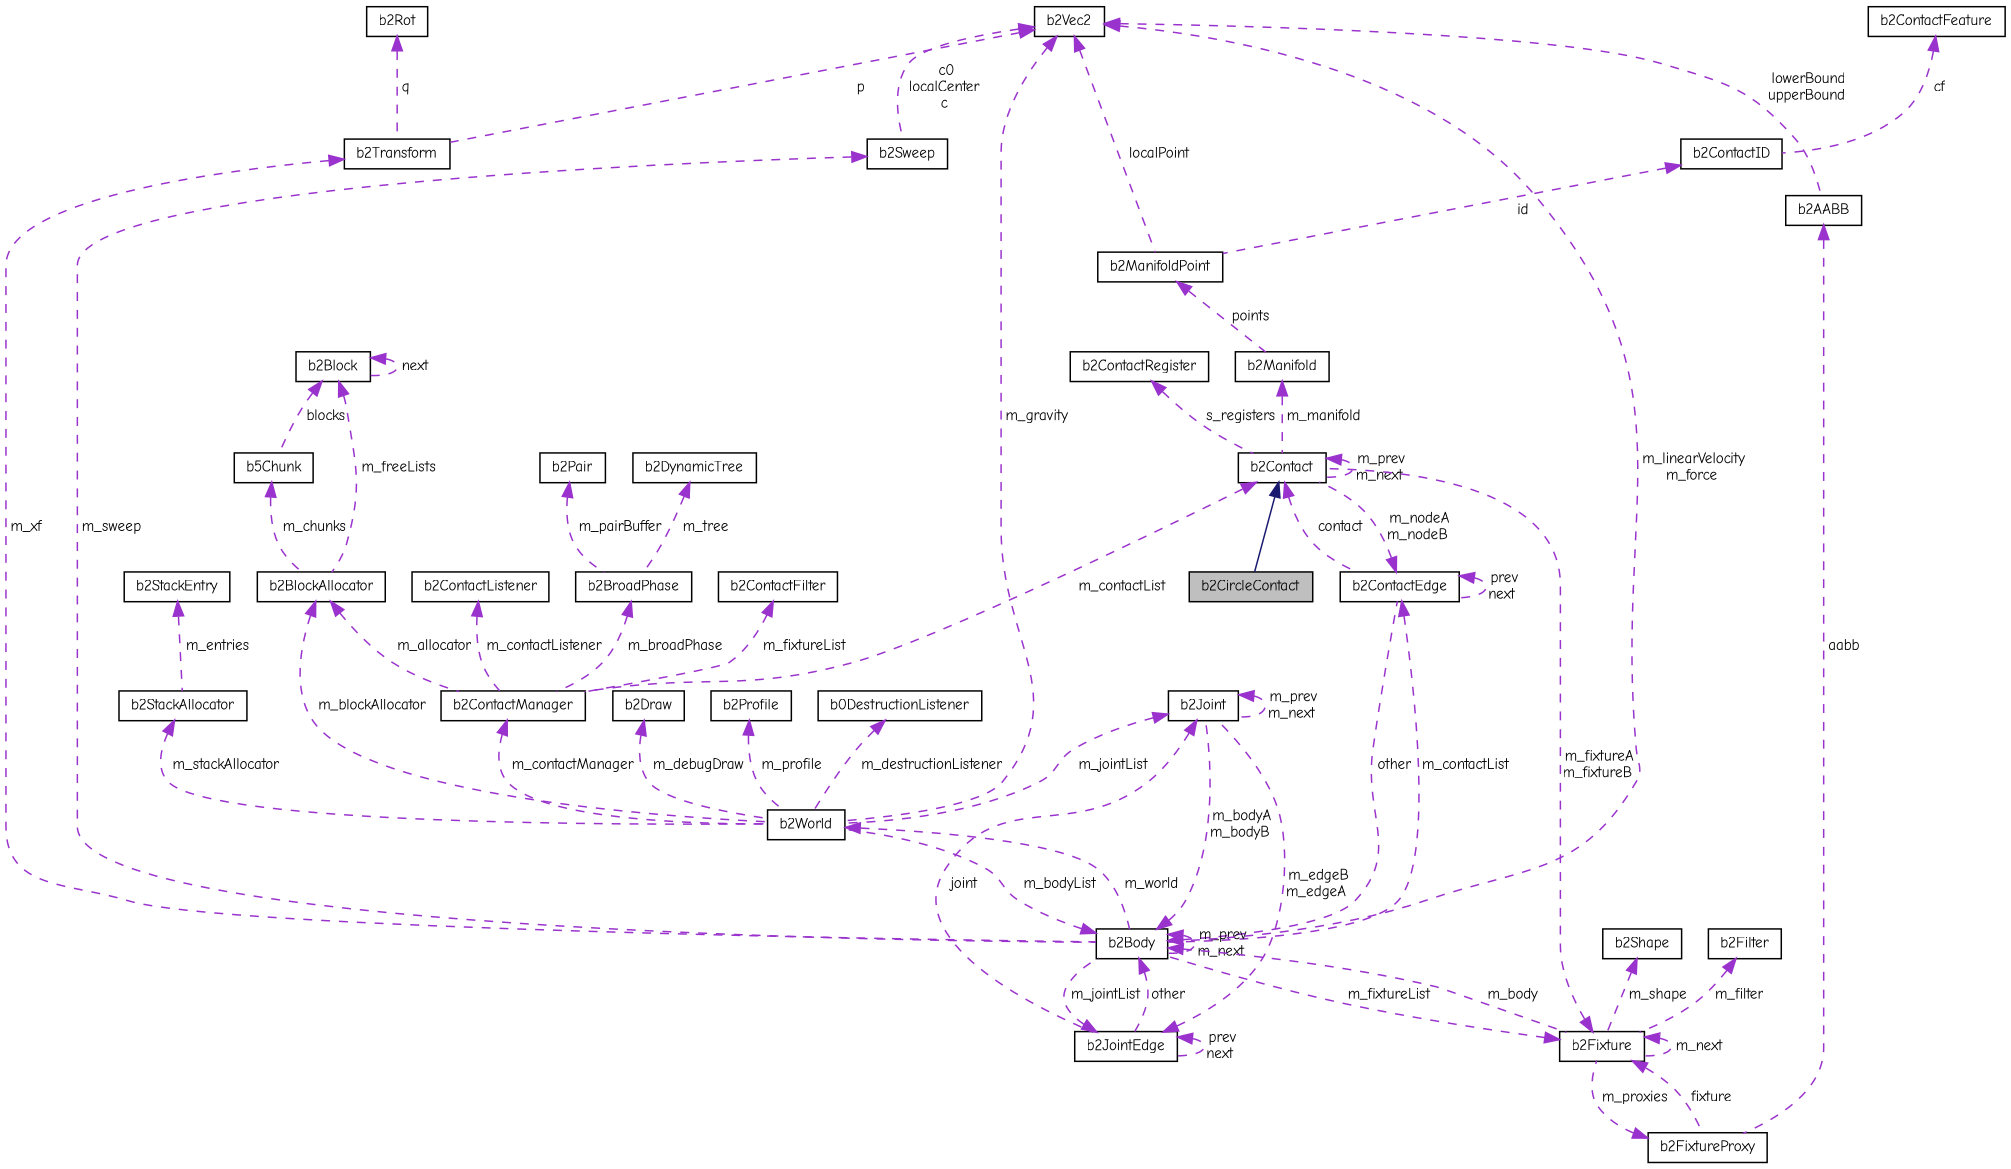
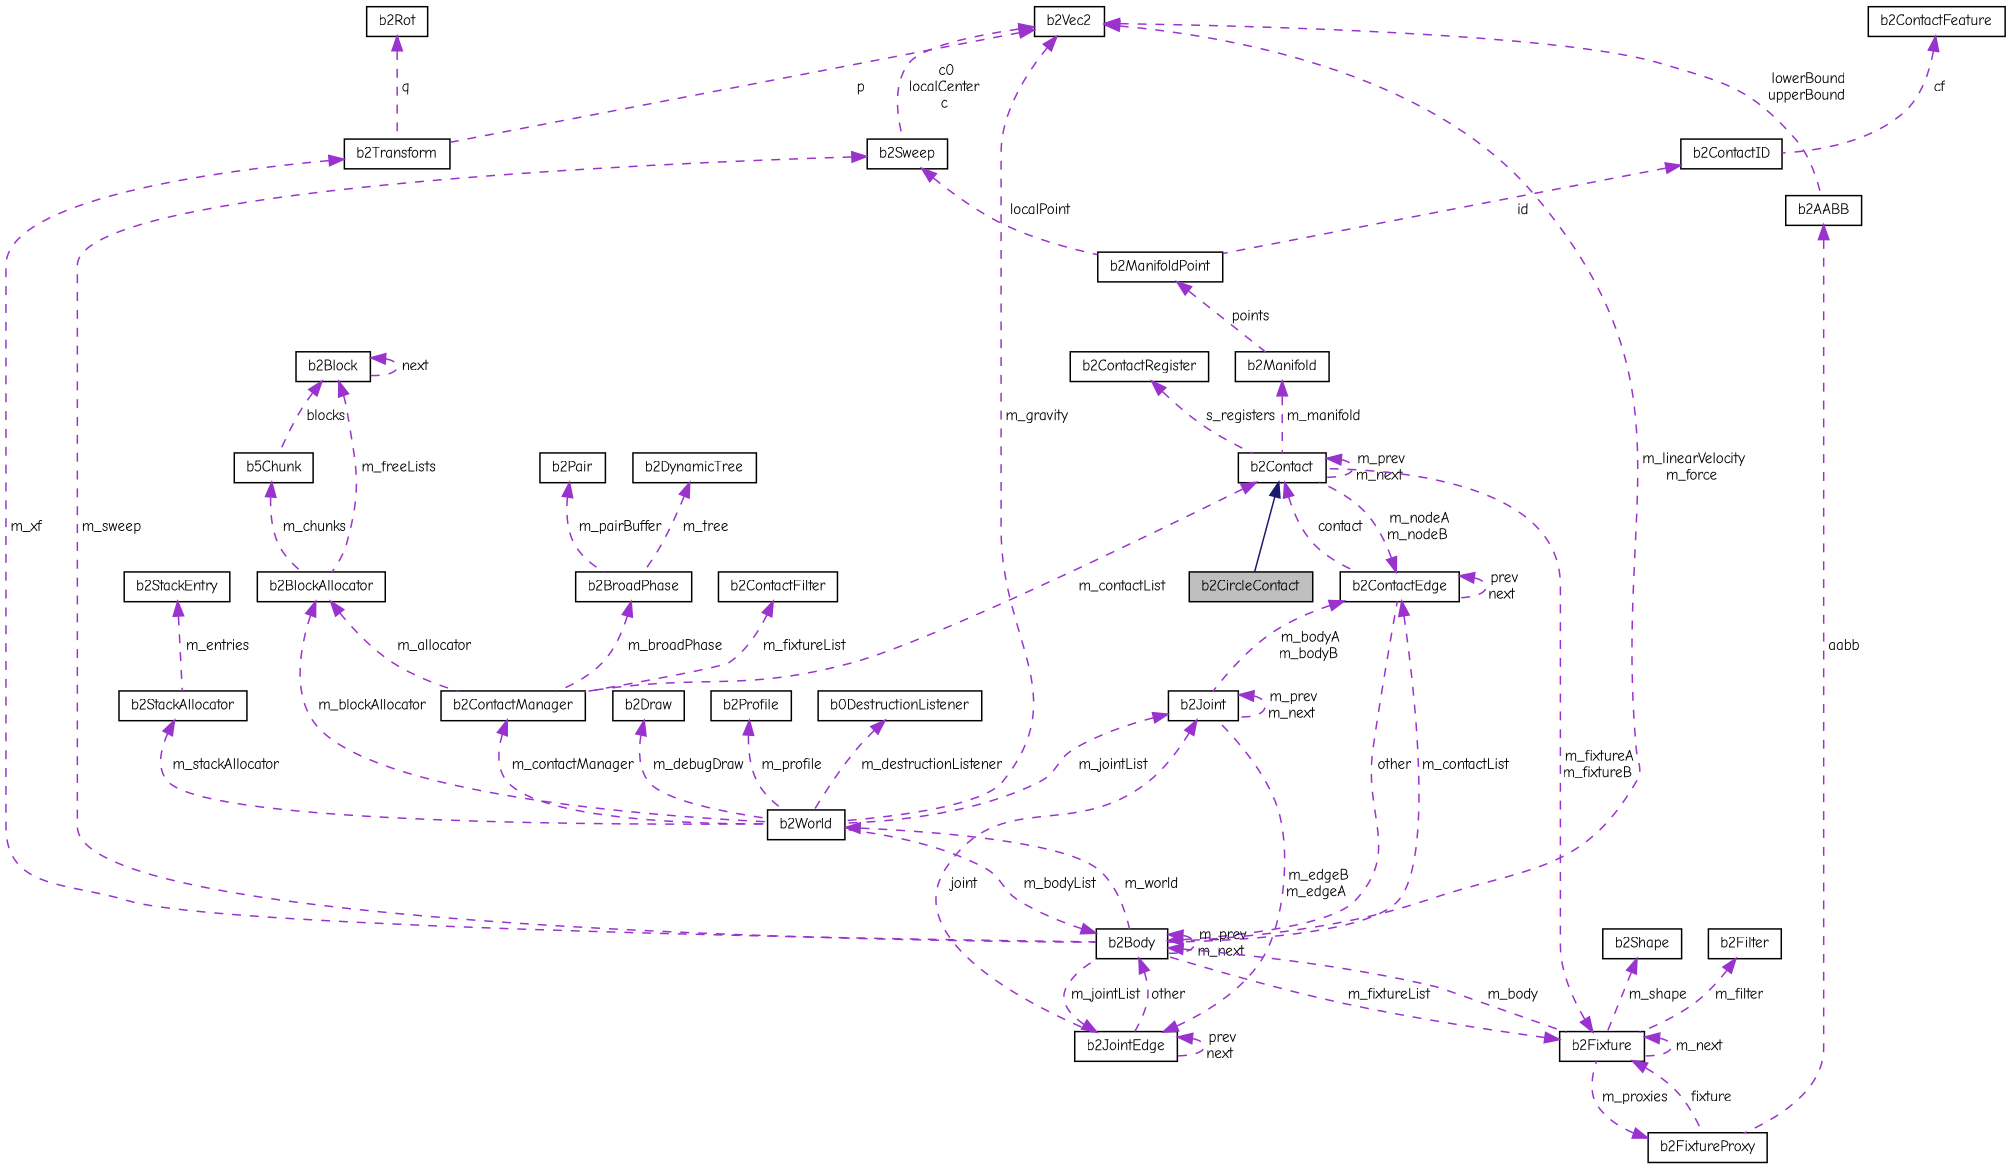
edge "b2ManifoldPoint" -> "b2Vec2": now "b2ManifoldPoint" -> "b2Sweep"
node "b2ContactListener": removed
edge "b2Joint" -> "b2Body": now "b2Joint" -> "b2ContactEdge"
